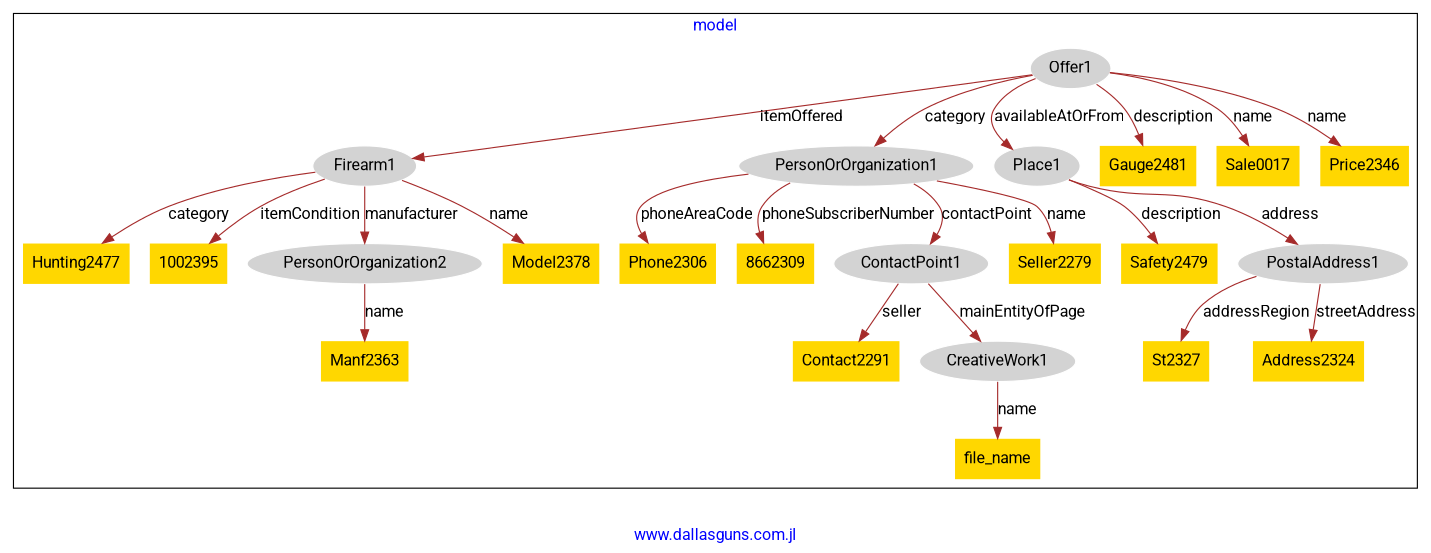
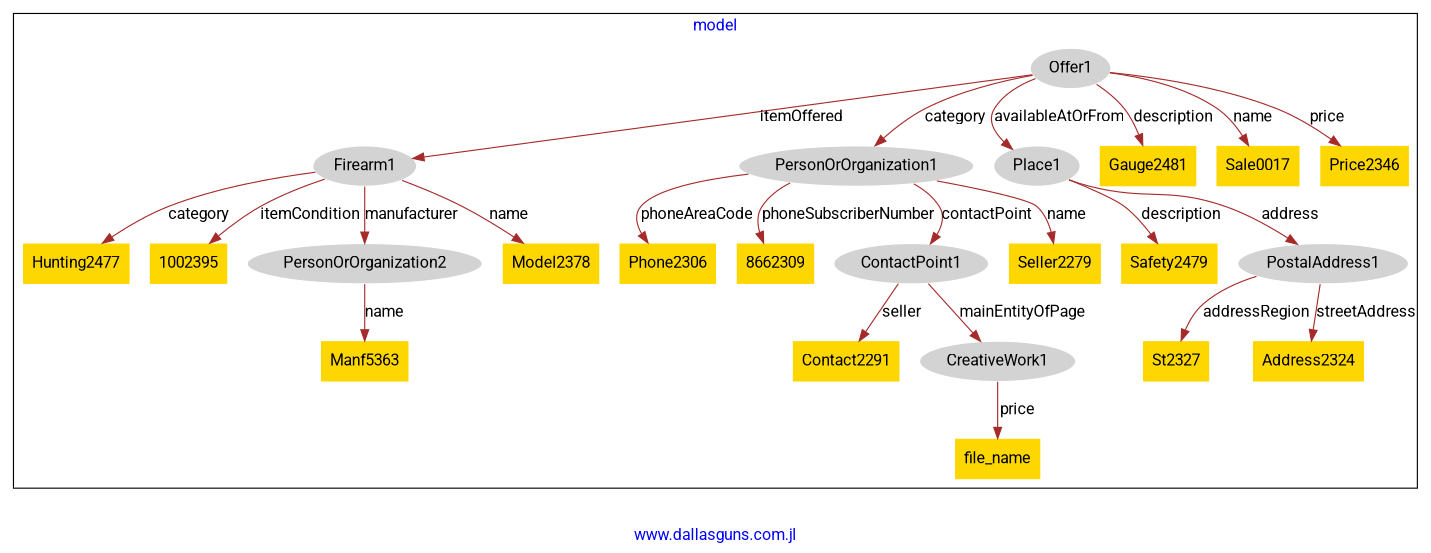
edge "Offer1" -> "Price2346": label "name" -> "price"
node "Manf2363": label "Manf2363" -> "Manf5363"
edge "CreativeWork1" -> "file_name": label "name" -> "price"
